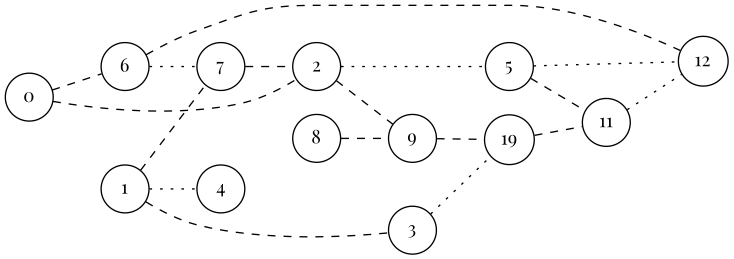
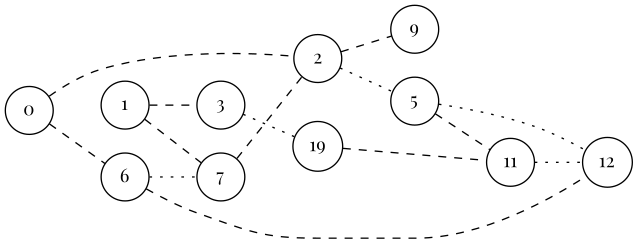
node "8": removed
edge "9" -- "19": removed
node "4": removed
